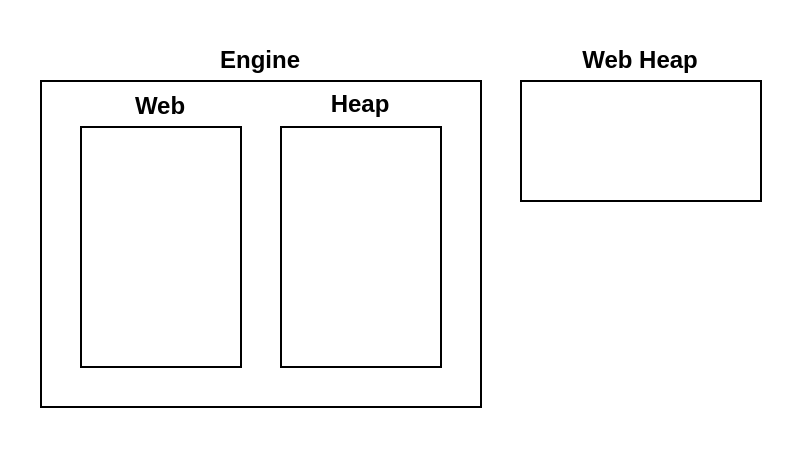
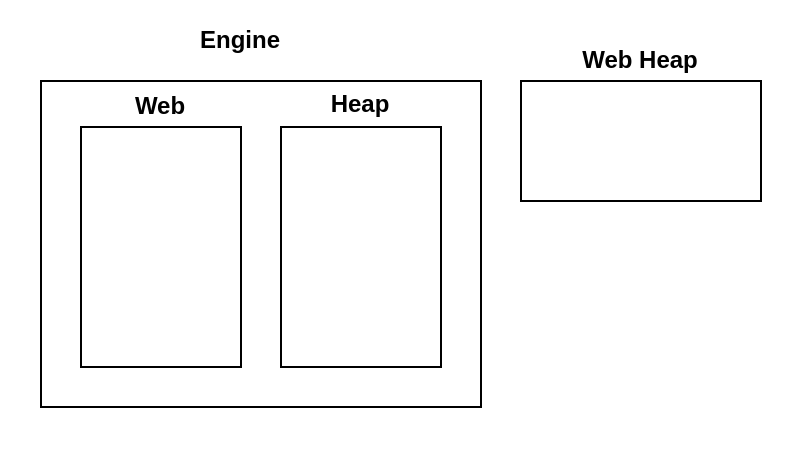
node "Engine": moved (261, 61) -> (241, 41)
